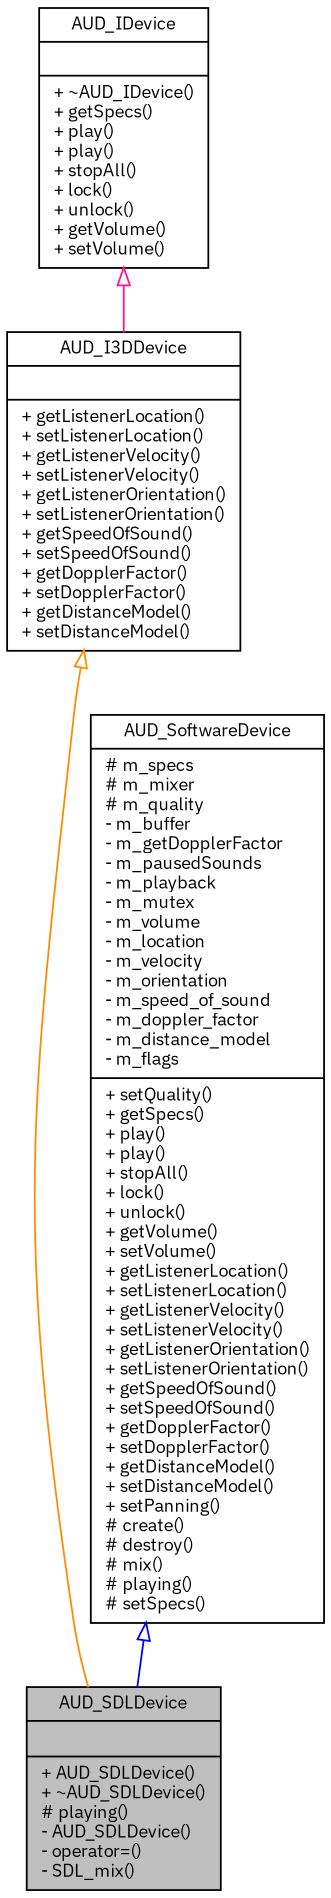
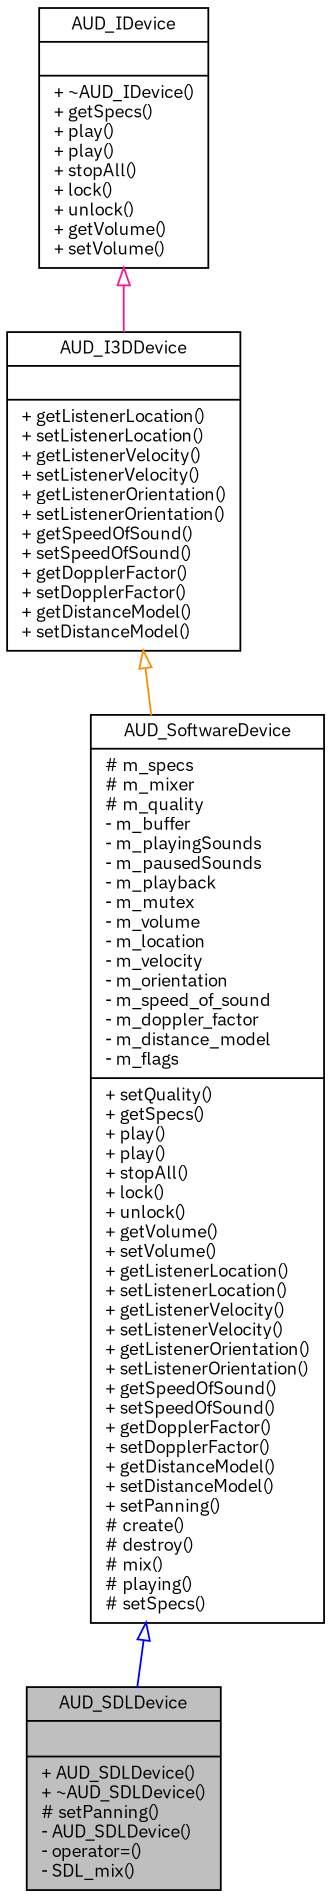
node "AUD_SoftwareDevice": text "- m_getDopplerFactor" -> "- m_playingSounds"
edge "AUD_SDLDevice" -> "AUD_I3DDevice": now "AUD_SoftwareDevice" -> "AUD_I3DDevice"
node "AUD_SDLDevice": text "# playing()" -> "# setPanning()"
